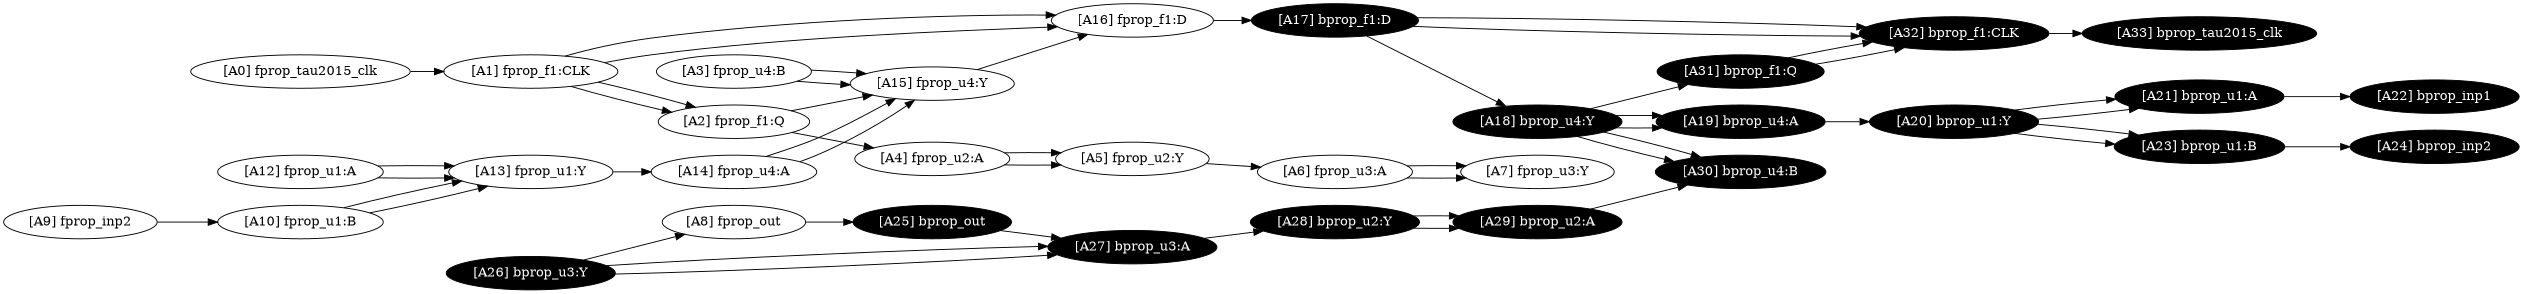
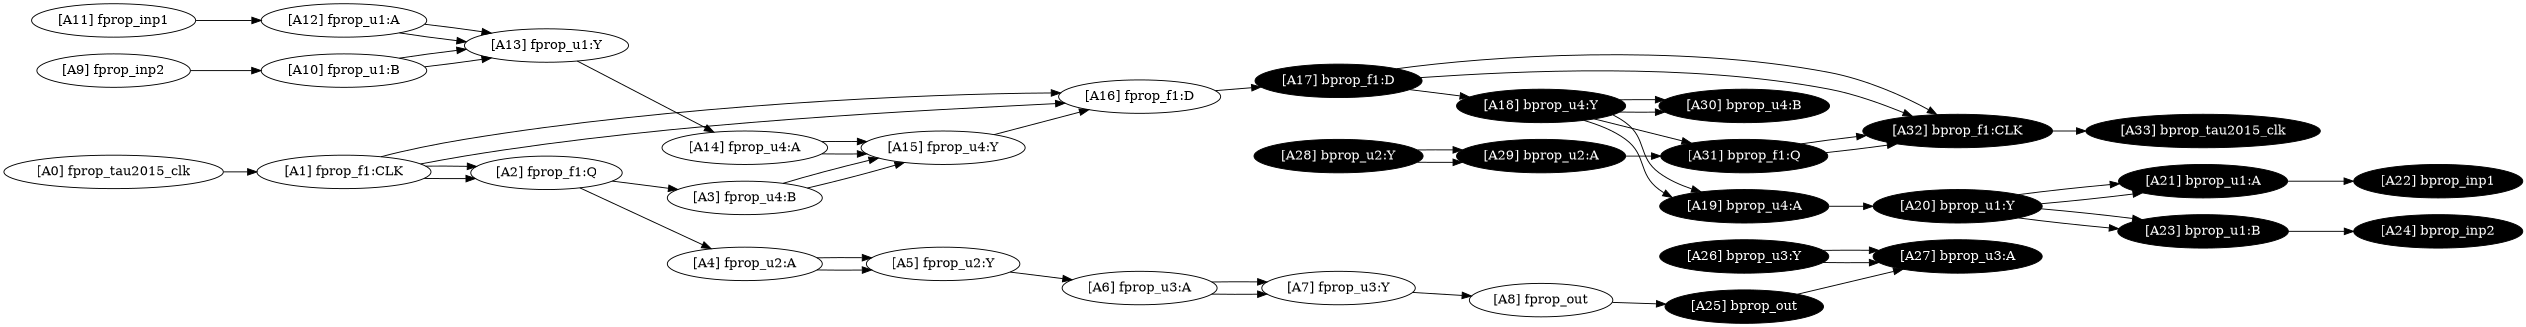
node "[A11] fprop_inp1": added
edge "[A2] fprop_f1:Q" -> "[A15] fprop_u4:Y": now "[A2] fprop_f1:Q" -> "[A3] fprop_u4:B"
edge "[A29] bprop_u2:A" -> "[A30] bprop_u4:B": now "[A29] bprop_u2:A" -> "[A31] bprop_f1:Q"
edge "[A27] bprop_u3:A" -> "[A28] bprop_u2:Y": removed
edge "[A26] bprop_u3:Y" -> "[A8] fprop_out": now "[A7] fprop_u3:Y" -> "[A8] fprop_out"
